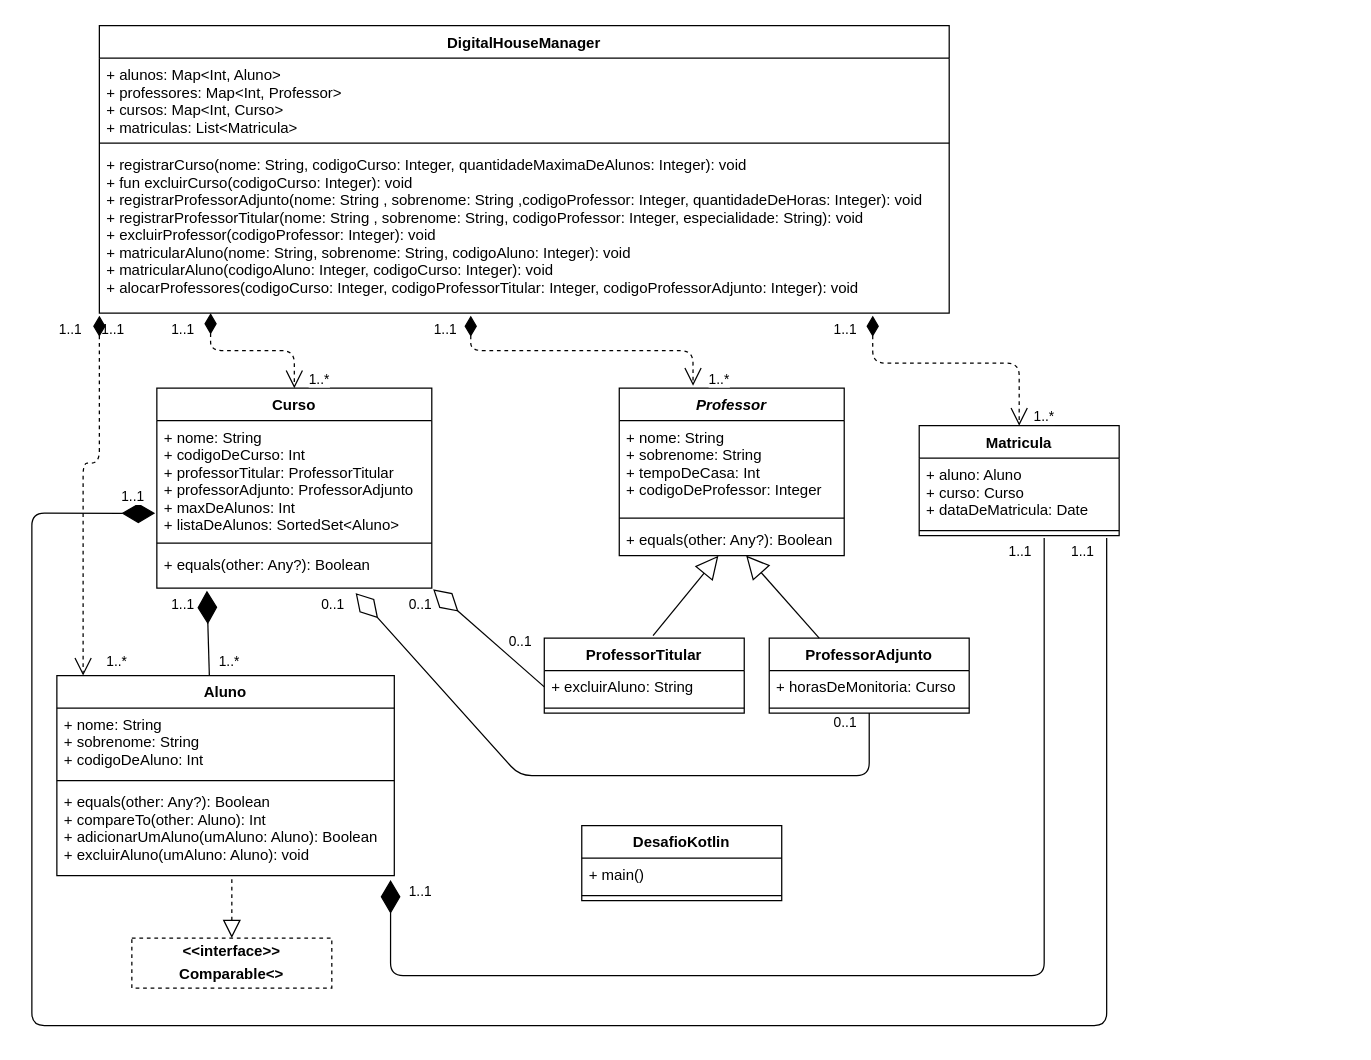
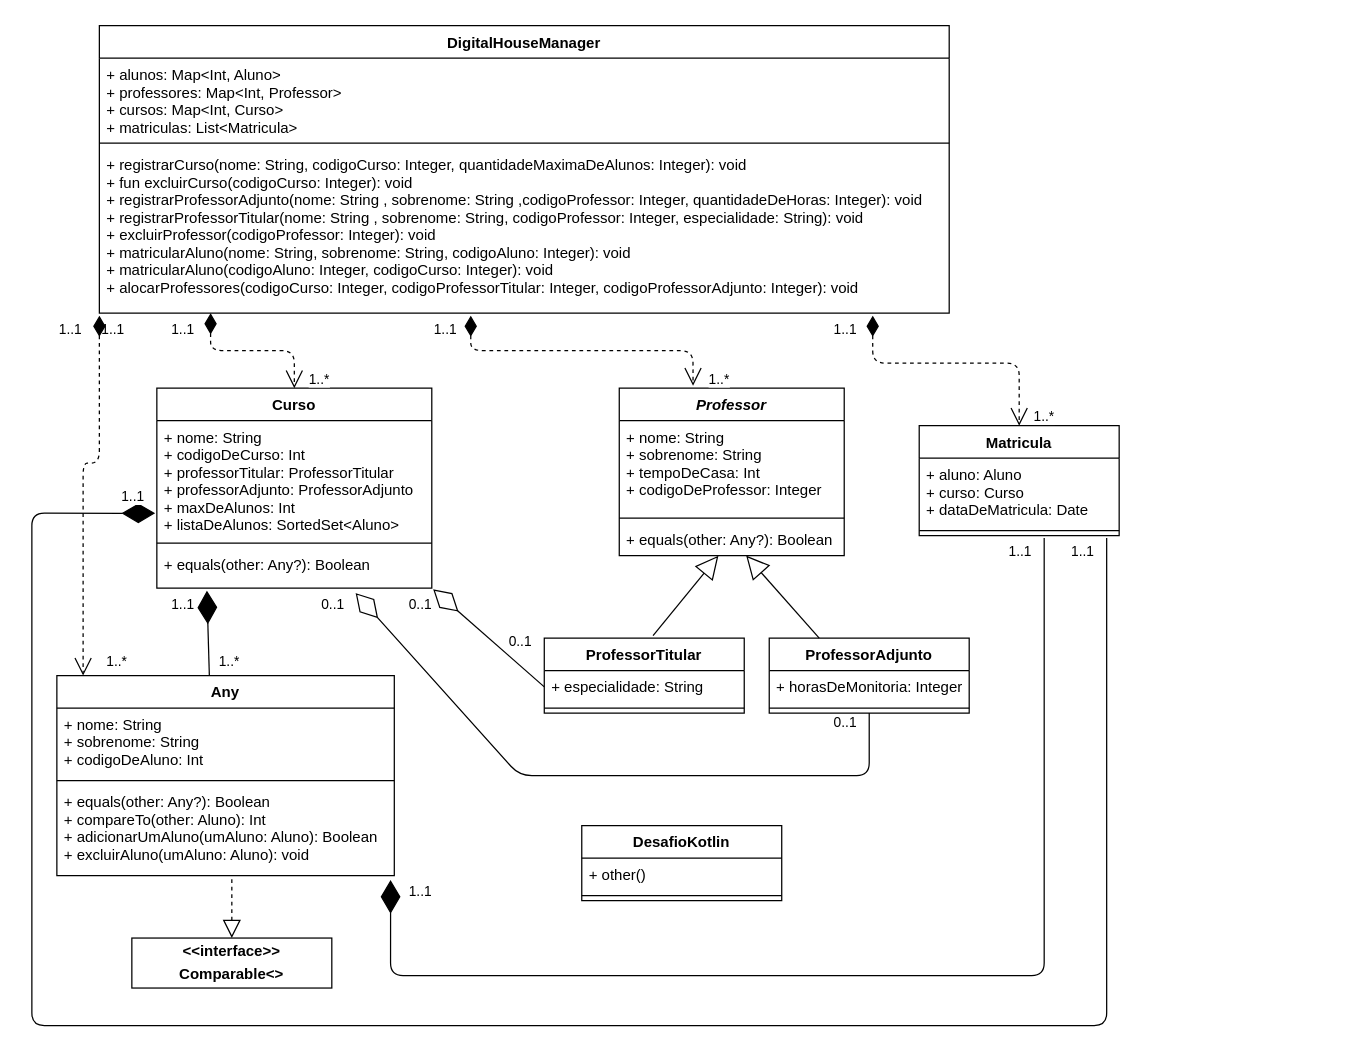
node "+ excluirAluno: String": label "+ excluirAluno: String" -> "+ especialidade: String"
node "+ horasDeMonitoria: Curso": label "+ horasDeMonitoria: Curso" -> "+ horasDeMonitoria: Integer"
node "Aluno": label "Aluno" -> "Any"
node "+ main()": label "+ main()" -> "+ other()"
node "<<interface>> Comparable<>": style dashed -> solid
